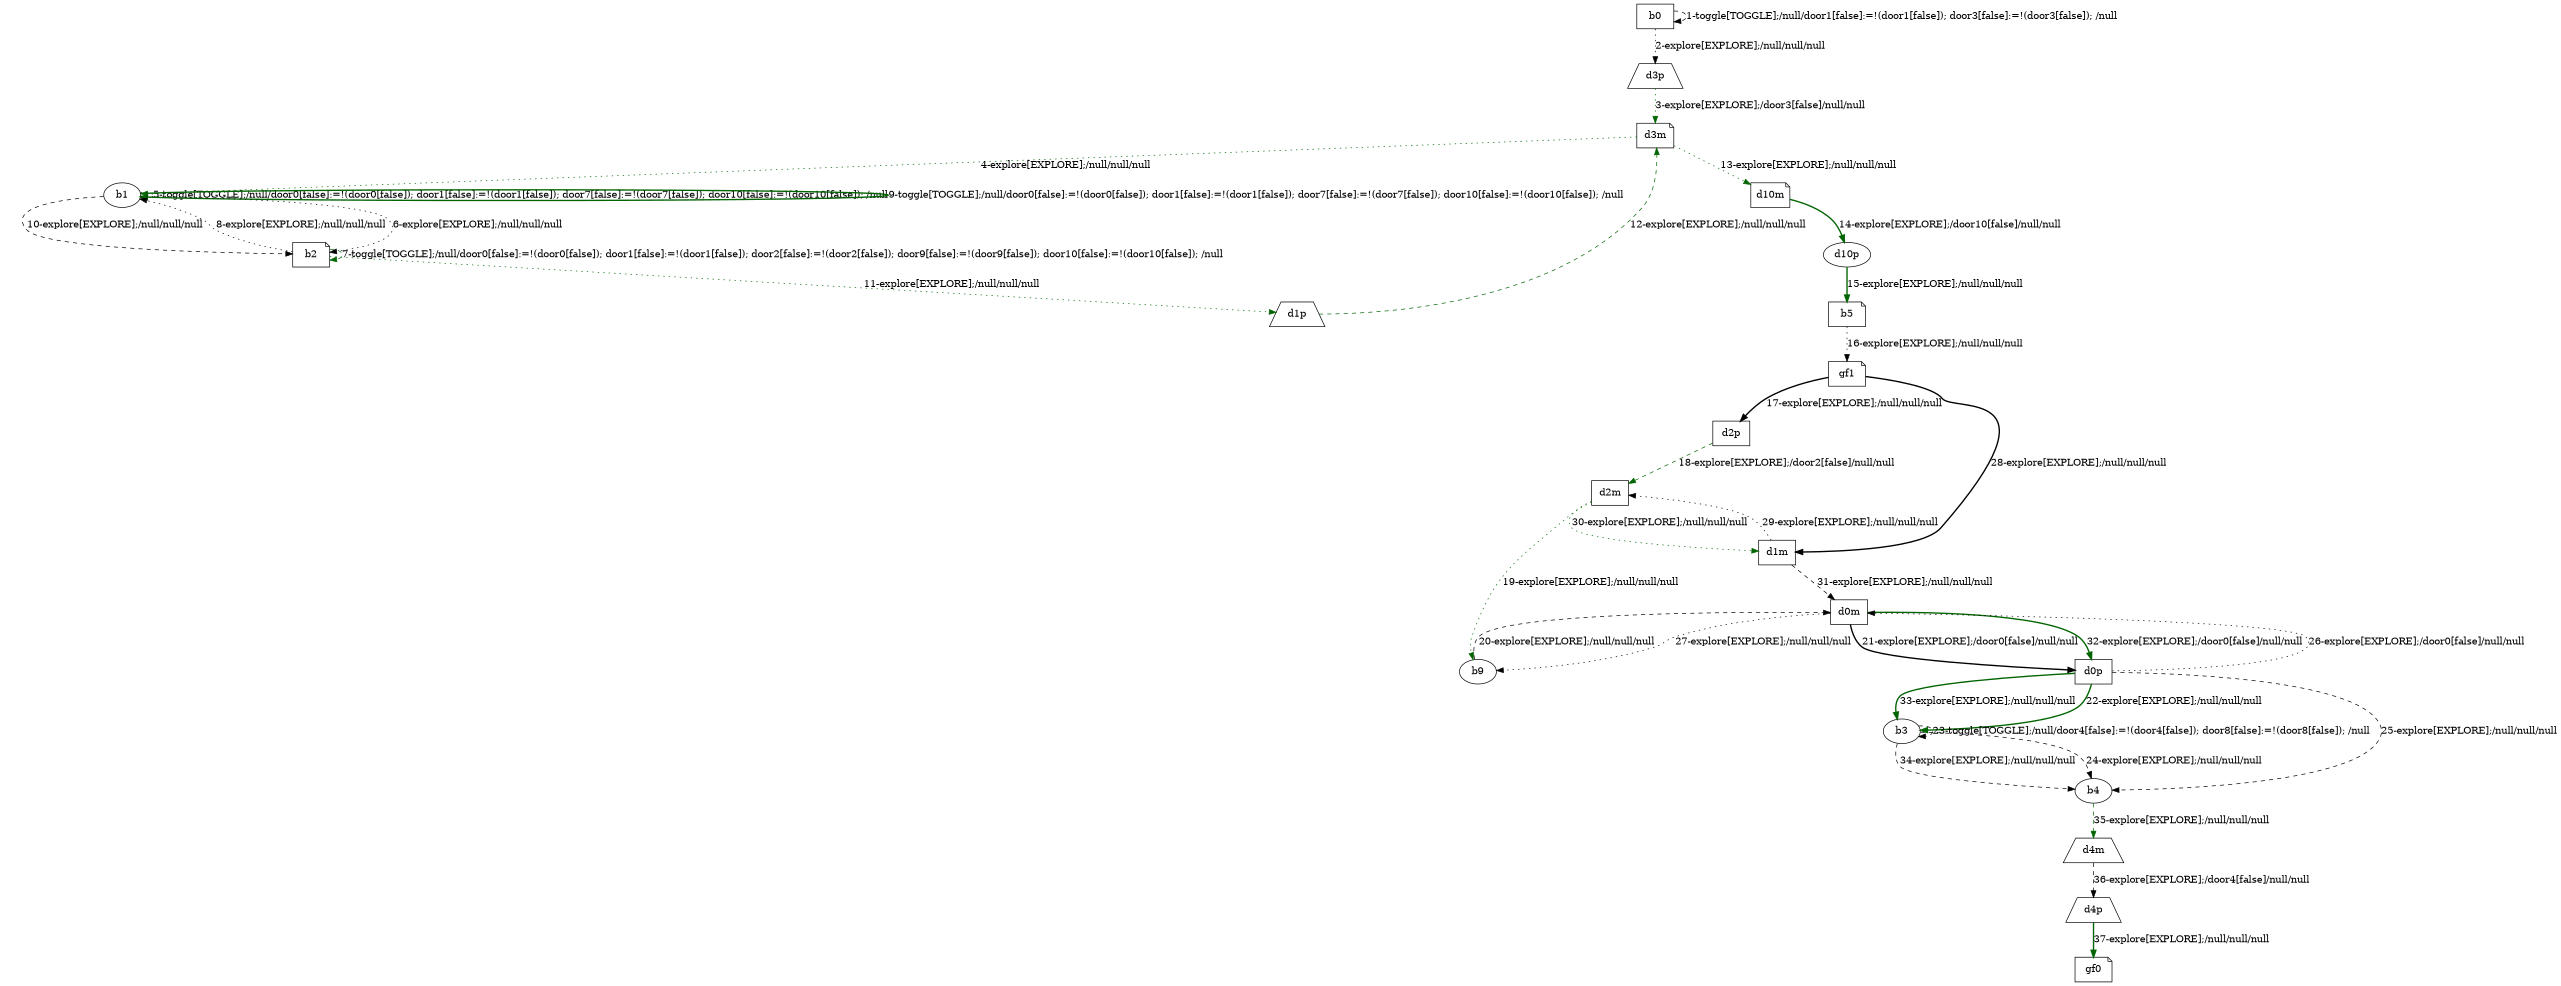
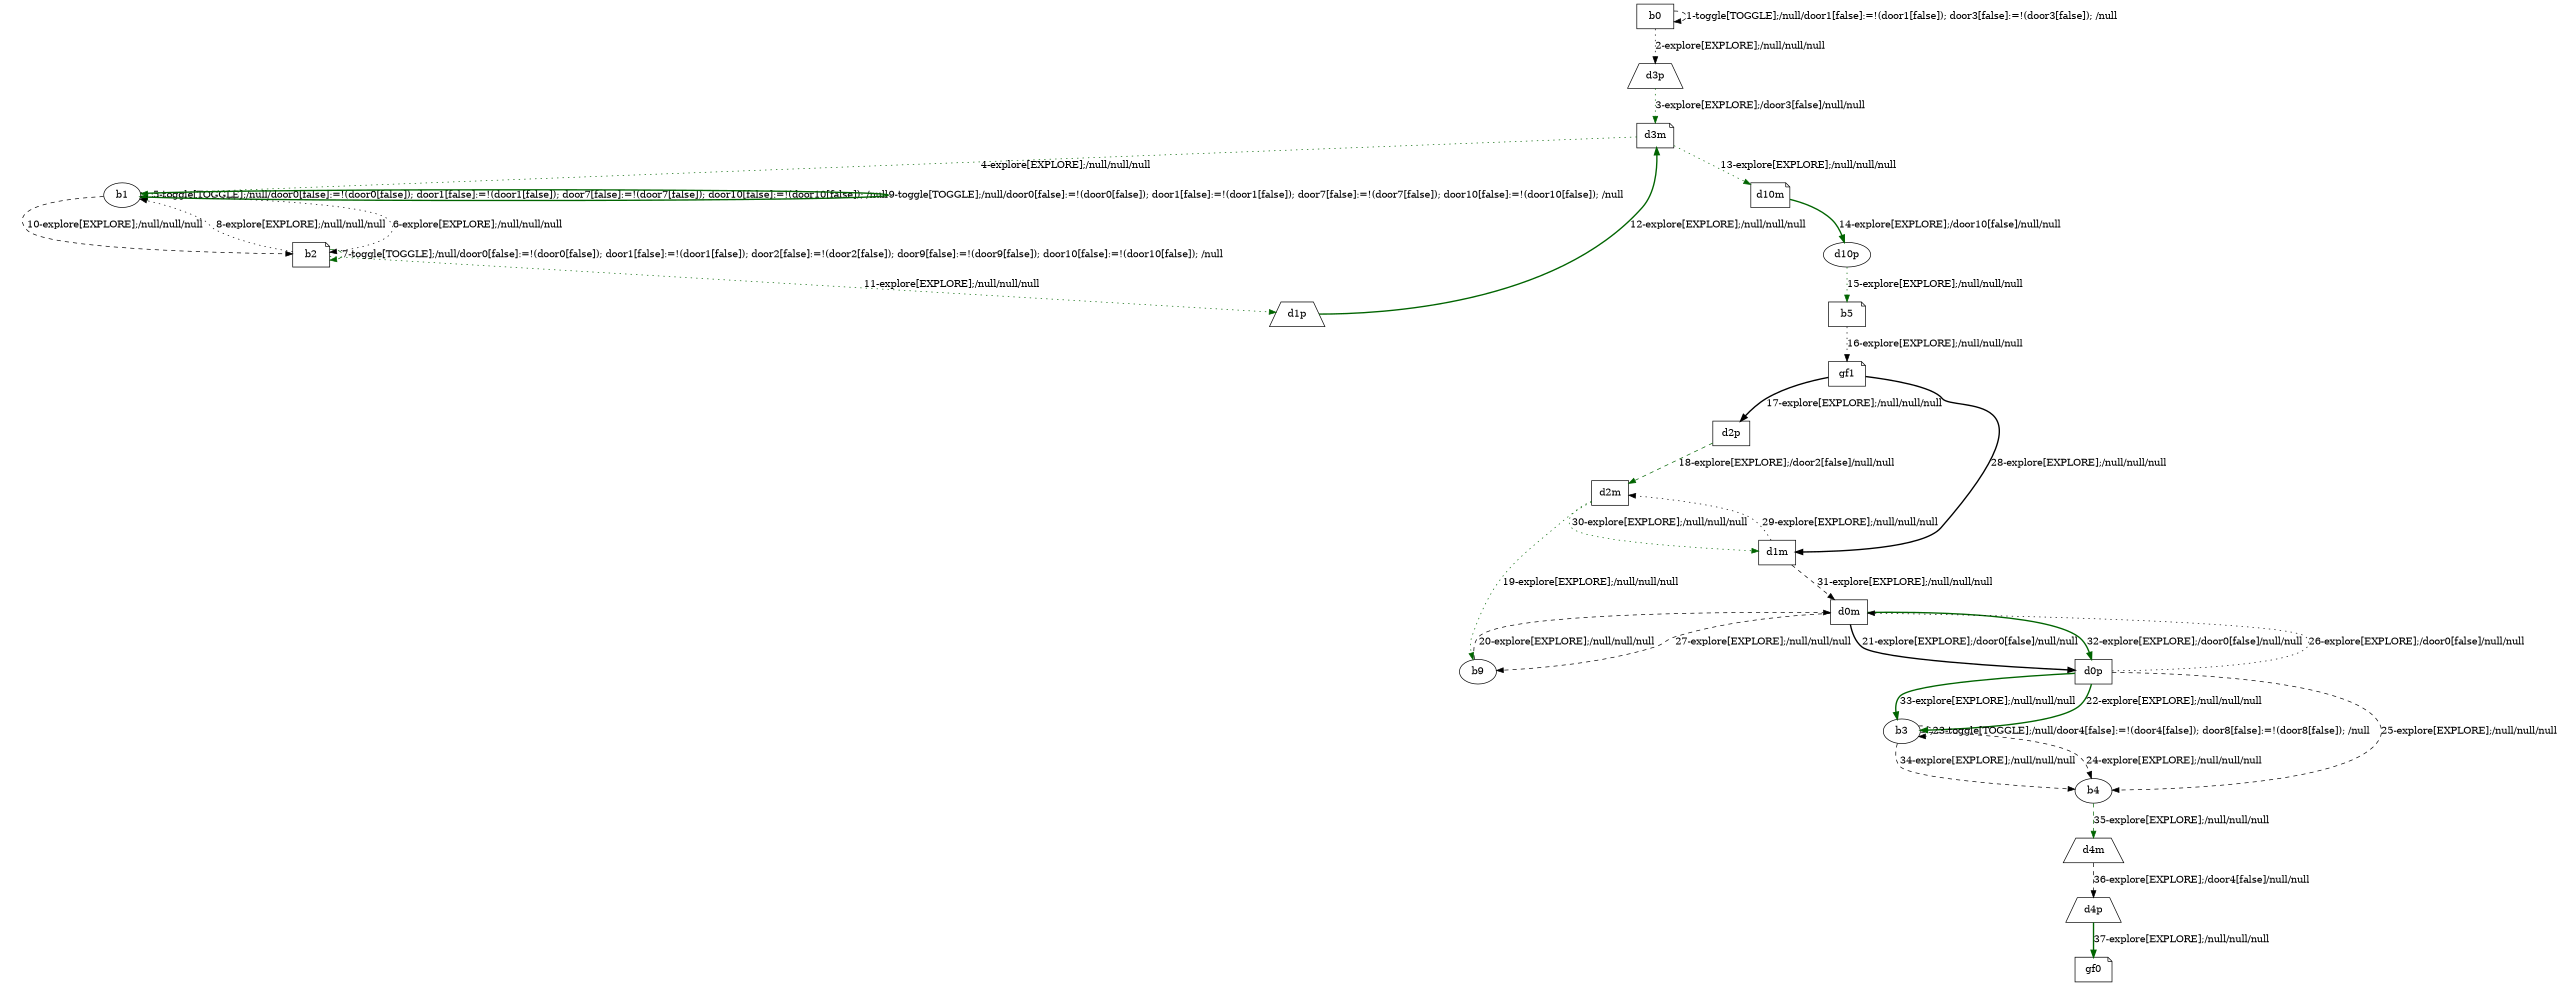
edge "d10p" -> "b5": style bold -> dotted
edge "d1p" -> "d3m": style dashed -> bold
edge "d0m" -> "b9": style dotted -> dashed
